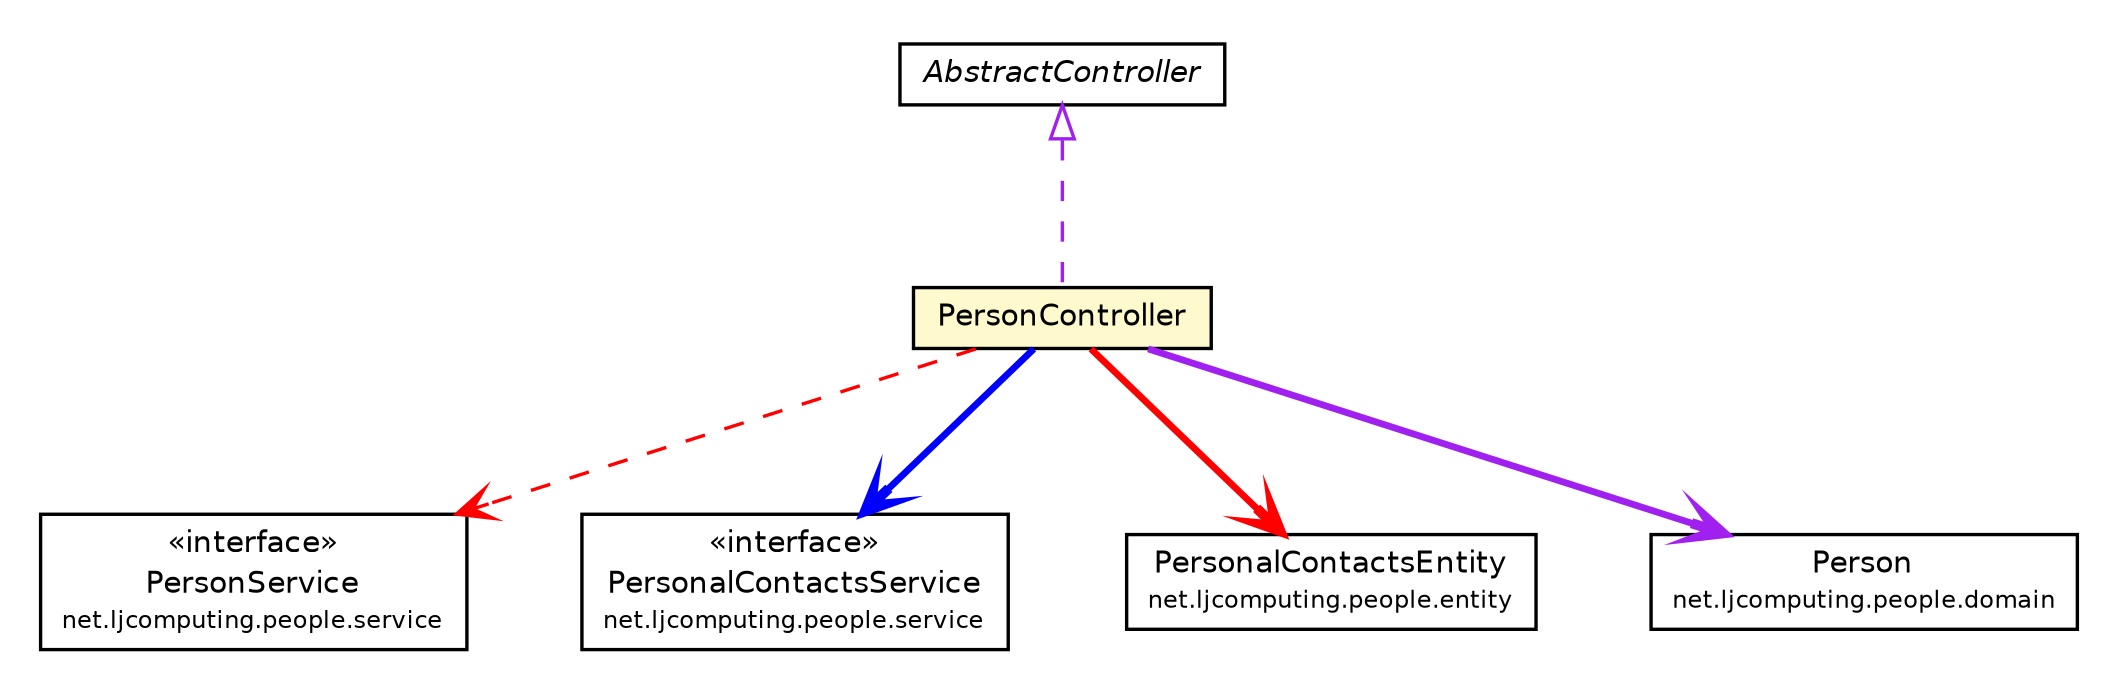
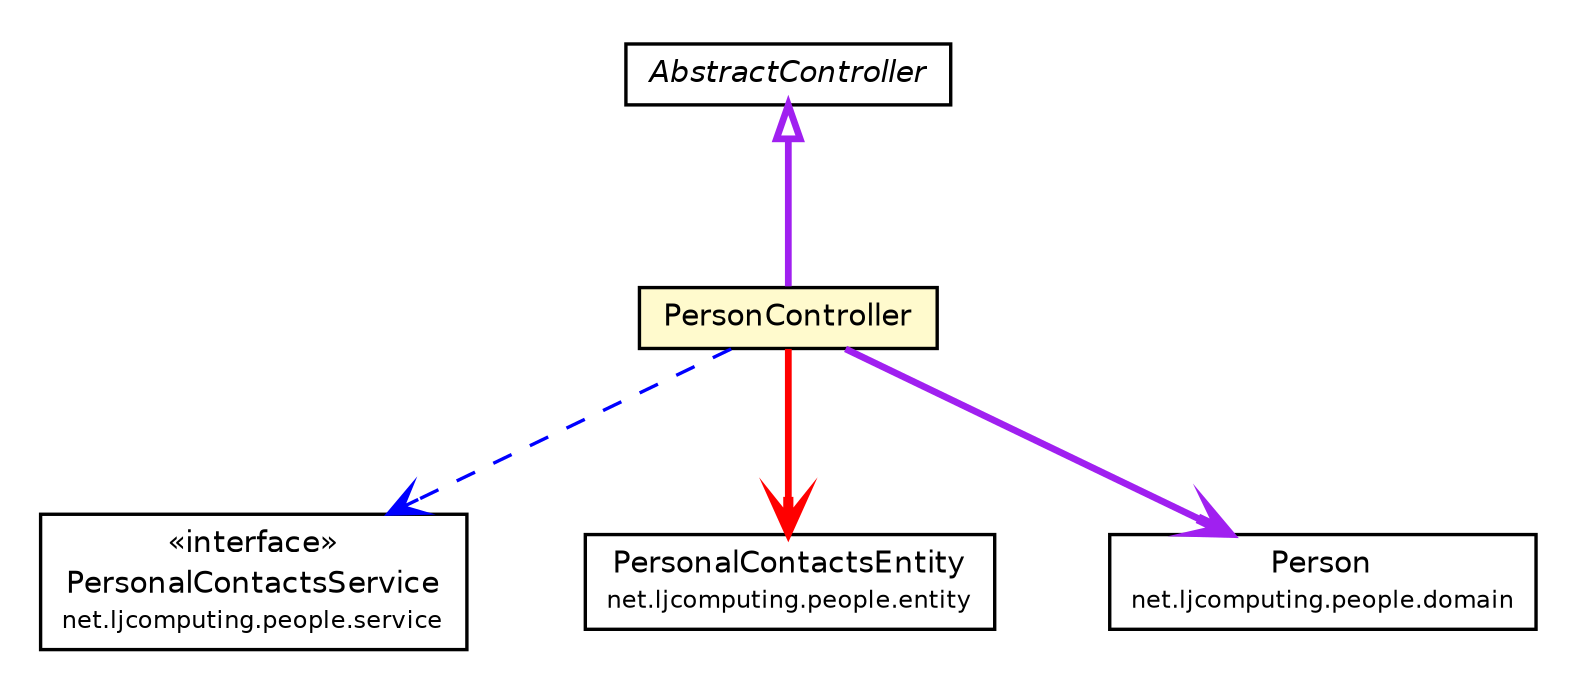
edge "PersonController" -> "AbstractController": style dashed -> bold
edge "PersonController" -> "PersonalContactsService": style bold -> dashed
node "PersonService": removed
